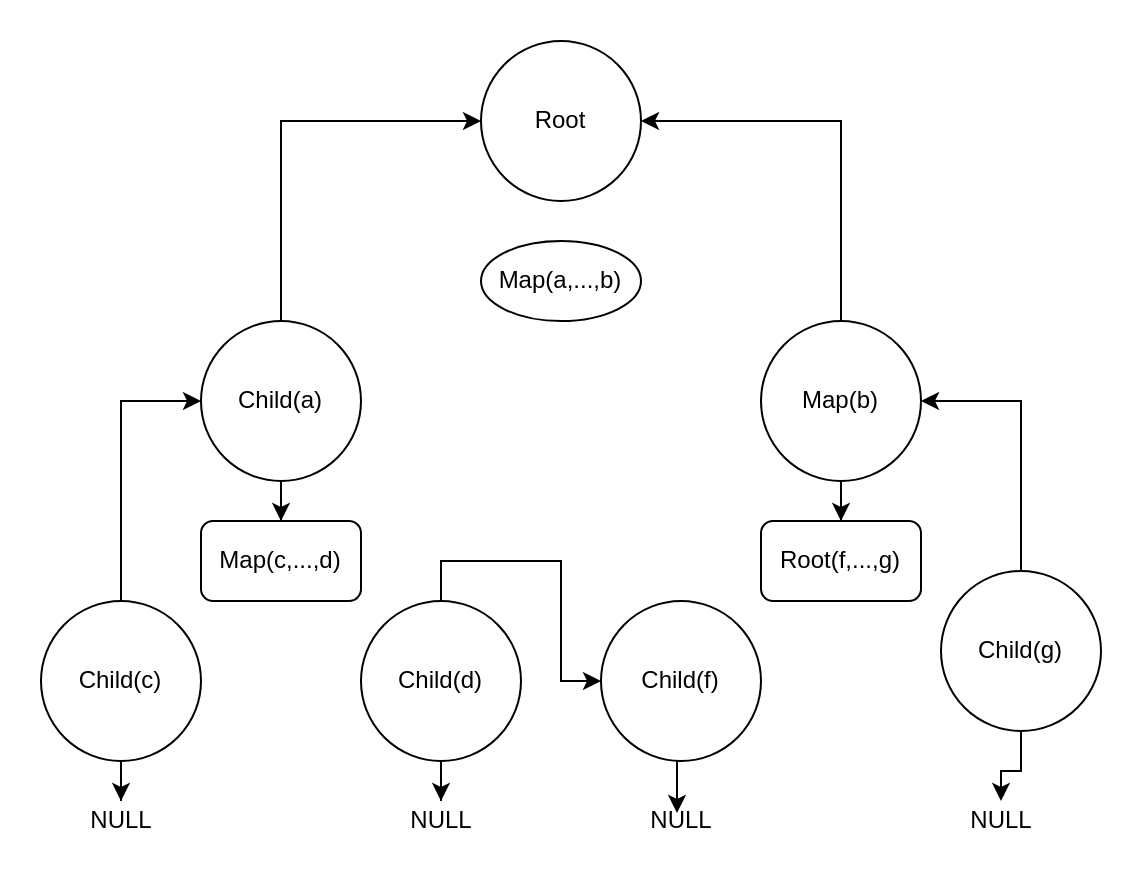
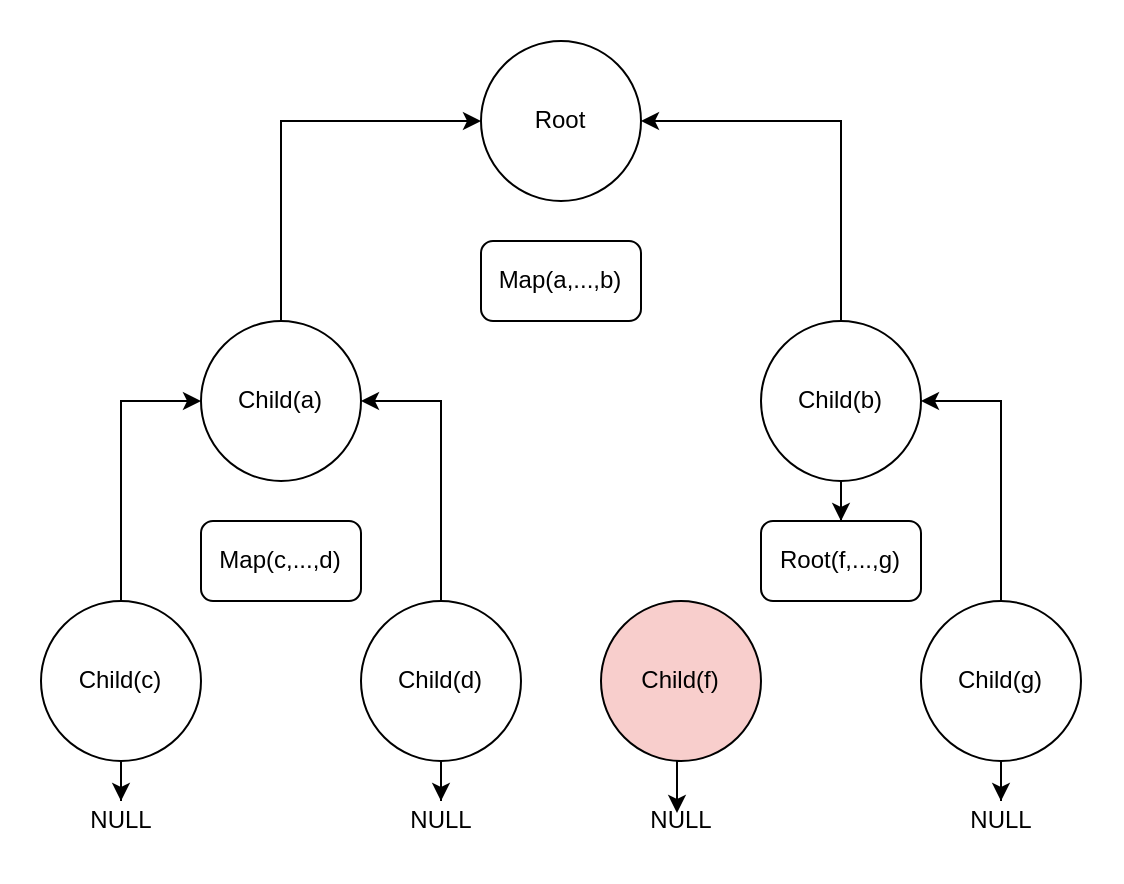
node "Map(a,...,b)": shape ellipse -> rounded rectangle
node "Map(b)": label "Map(b)" -> "Child(b)"
edge "Child(a)" -> "Map(c,...,d)": removed
edge "Child(d)" -> "Child(f)": now "Child(d)" -> "Child(a)"
node "Child(g)": moved (1021, 651) -> (1001, 681)
node "Child(f)": fillcolor #ffffff -> #f8cecc
